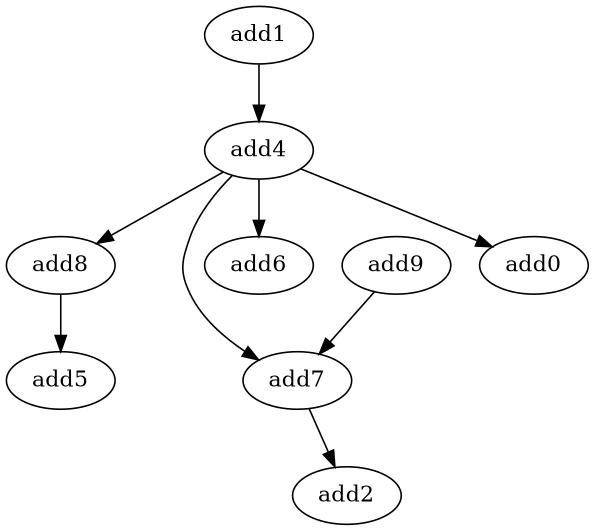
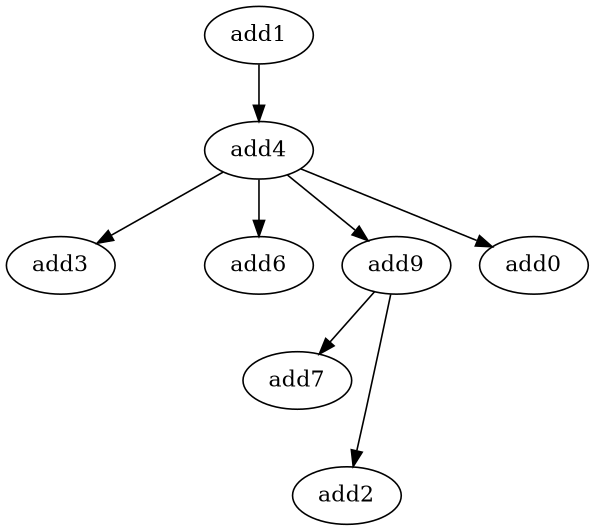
node "add8": label "add8" -> "add3"
edge "add4" -> "add7": now "add4" -> "add9"
node "add5": removed
edge "add7" -> "add2": now "add9" -> "add2"
